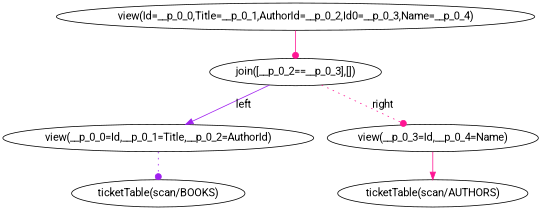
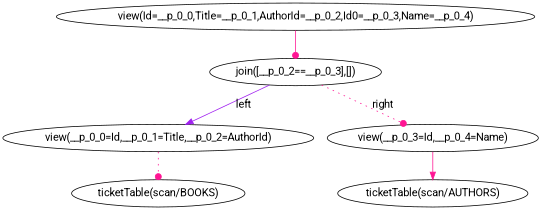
edge "view(__p_0_0=Id,__p_0_1=Title,__p_0_2=AuthorId)" -> "ticketTable(scan/BOOKS)": color purple -> deeppink
